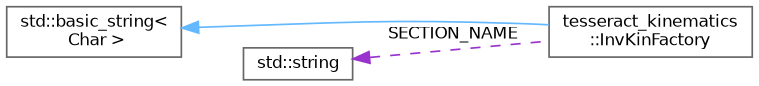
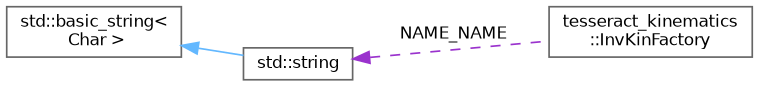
edge "tesseract_kinematics ::InvKinFactory" -> "std::basic_string< Char >": now "std::string" -> "std::basic_string< Char >"
edge "tesseract_kinematics ::InvKinFactory" -> "std::string": label " SECTION_NAME" -> " NAME_NAME"
